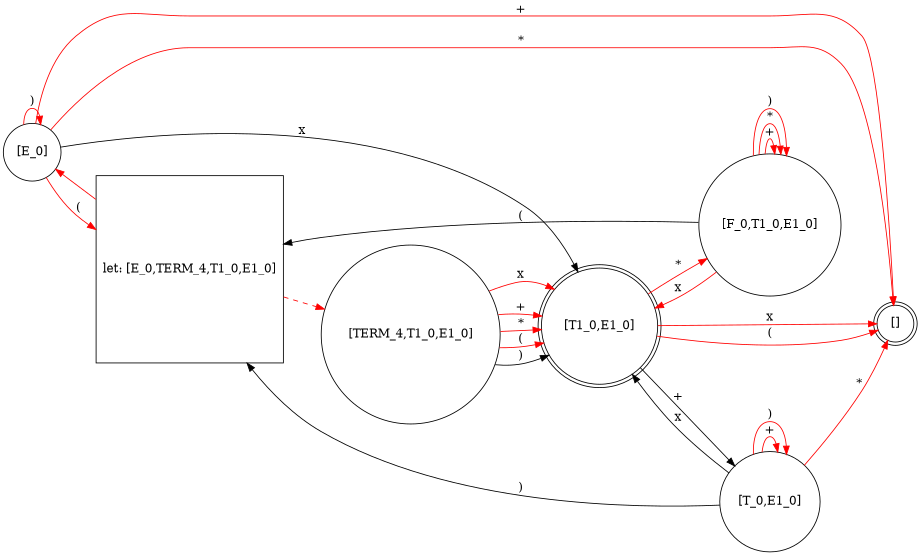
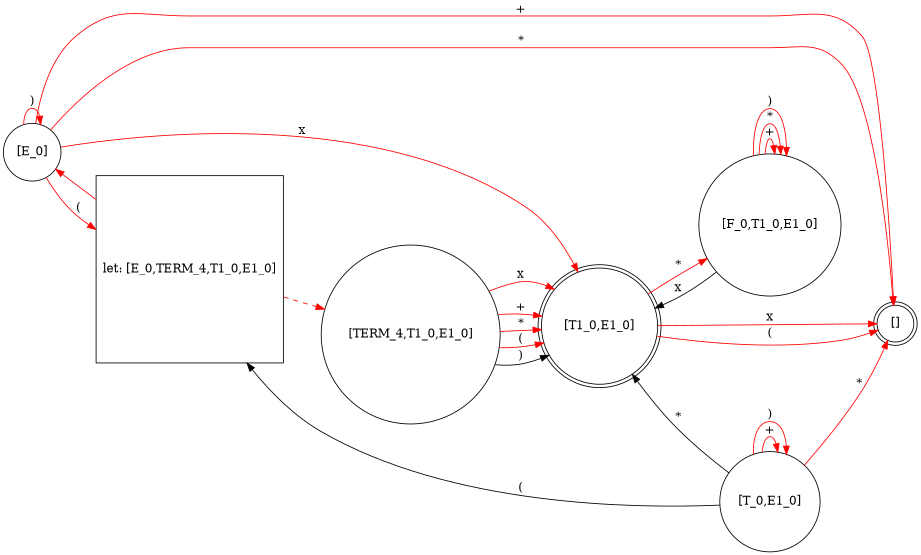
edge "[E_0]" -> "[T1_0,E1_0]": color black -> red
edge "[F_0,T1_0,E1_0]" -> "let: [E_0,TERM_4,T1_0,E1_0]": removed, label "("
edge "[F_0,T1_0,E1_0]" -> "[T1_0,E1_0]": color red -> black
edge "[T1_0,E1_0]" -> "[T_0,E1_0]": removed, label "+"
edge "[T_0,E1_0]" -> "[T1_0,E1_0]": label "x" -> "*"
edge "[T_0,E1_0]" -> "let: [E_0,TERM_4,T1_0,E1_0]": label ")" -> "("
